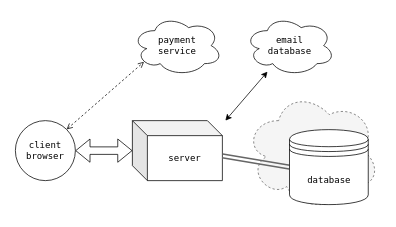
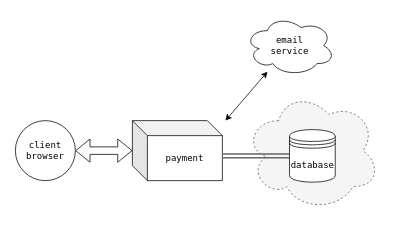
node "payment service": removed
node "email database": label "email database" -> "email service"
edge "payment service" -- "client browser": removed
node "server": label "server" -> "payment"
node "database": size 79x75 -> 46x53
